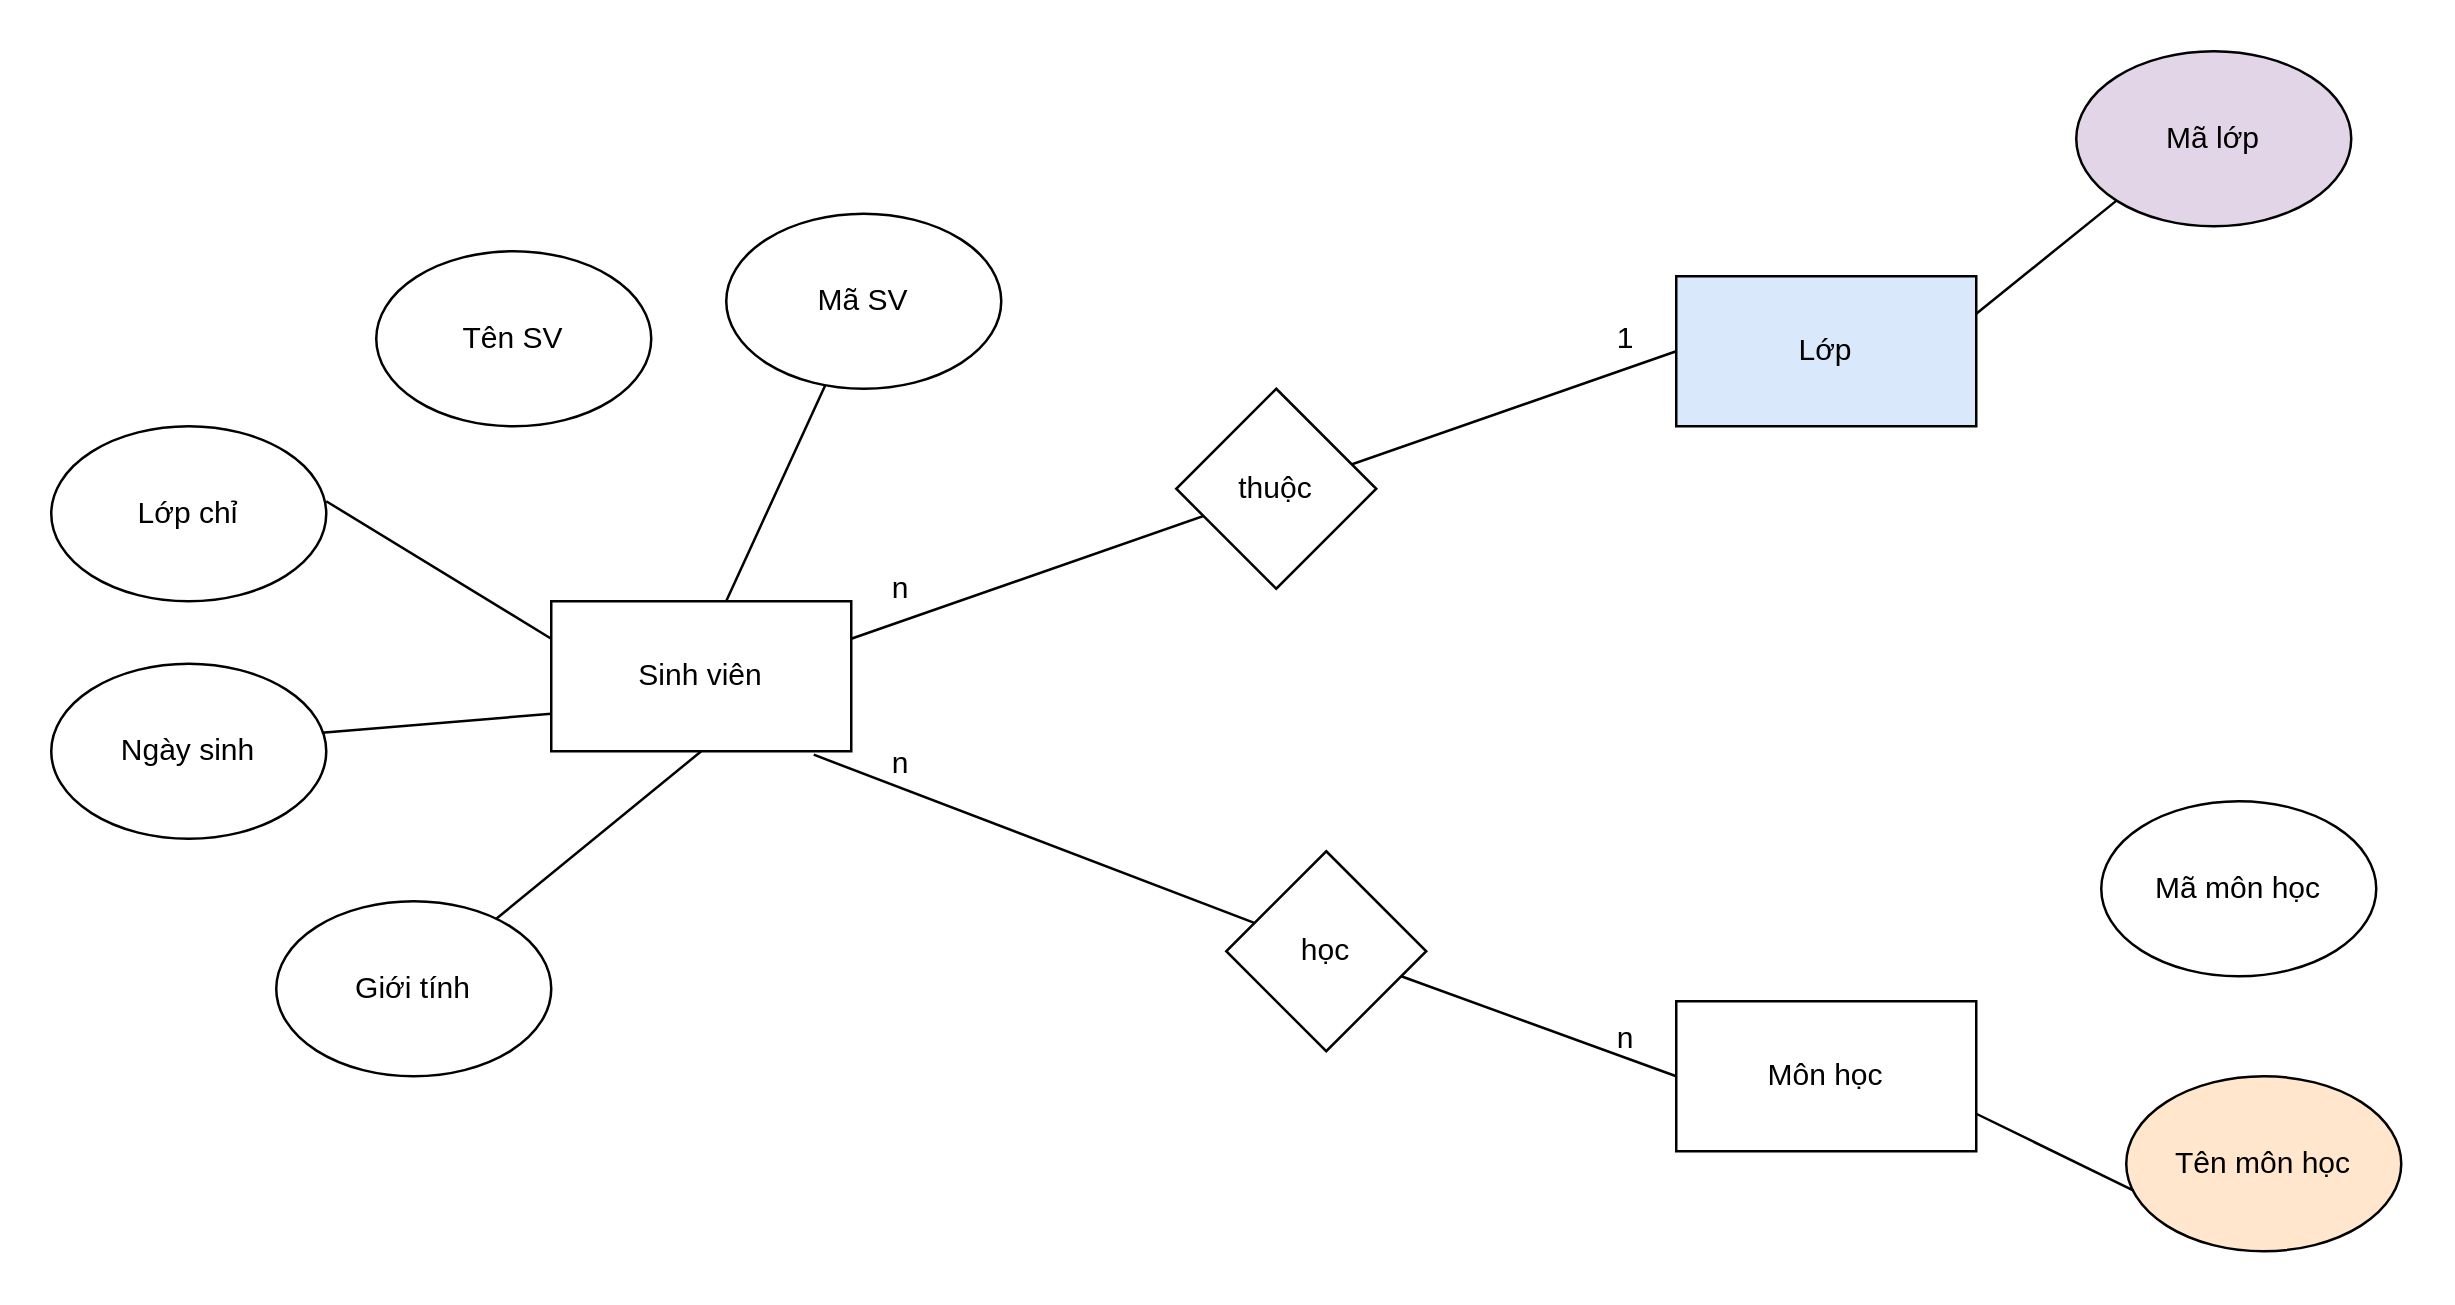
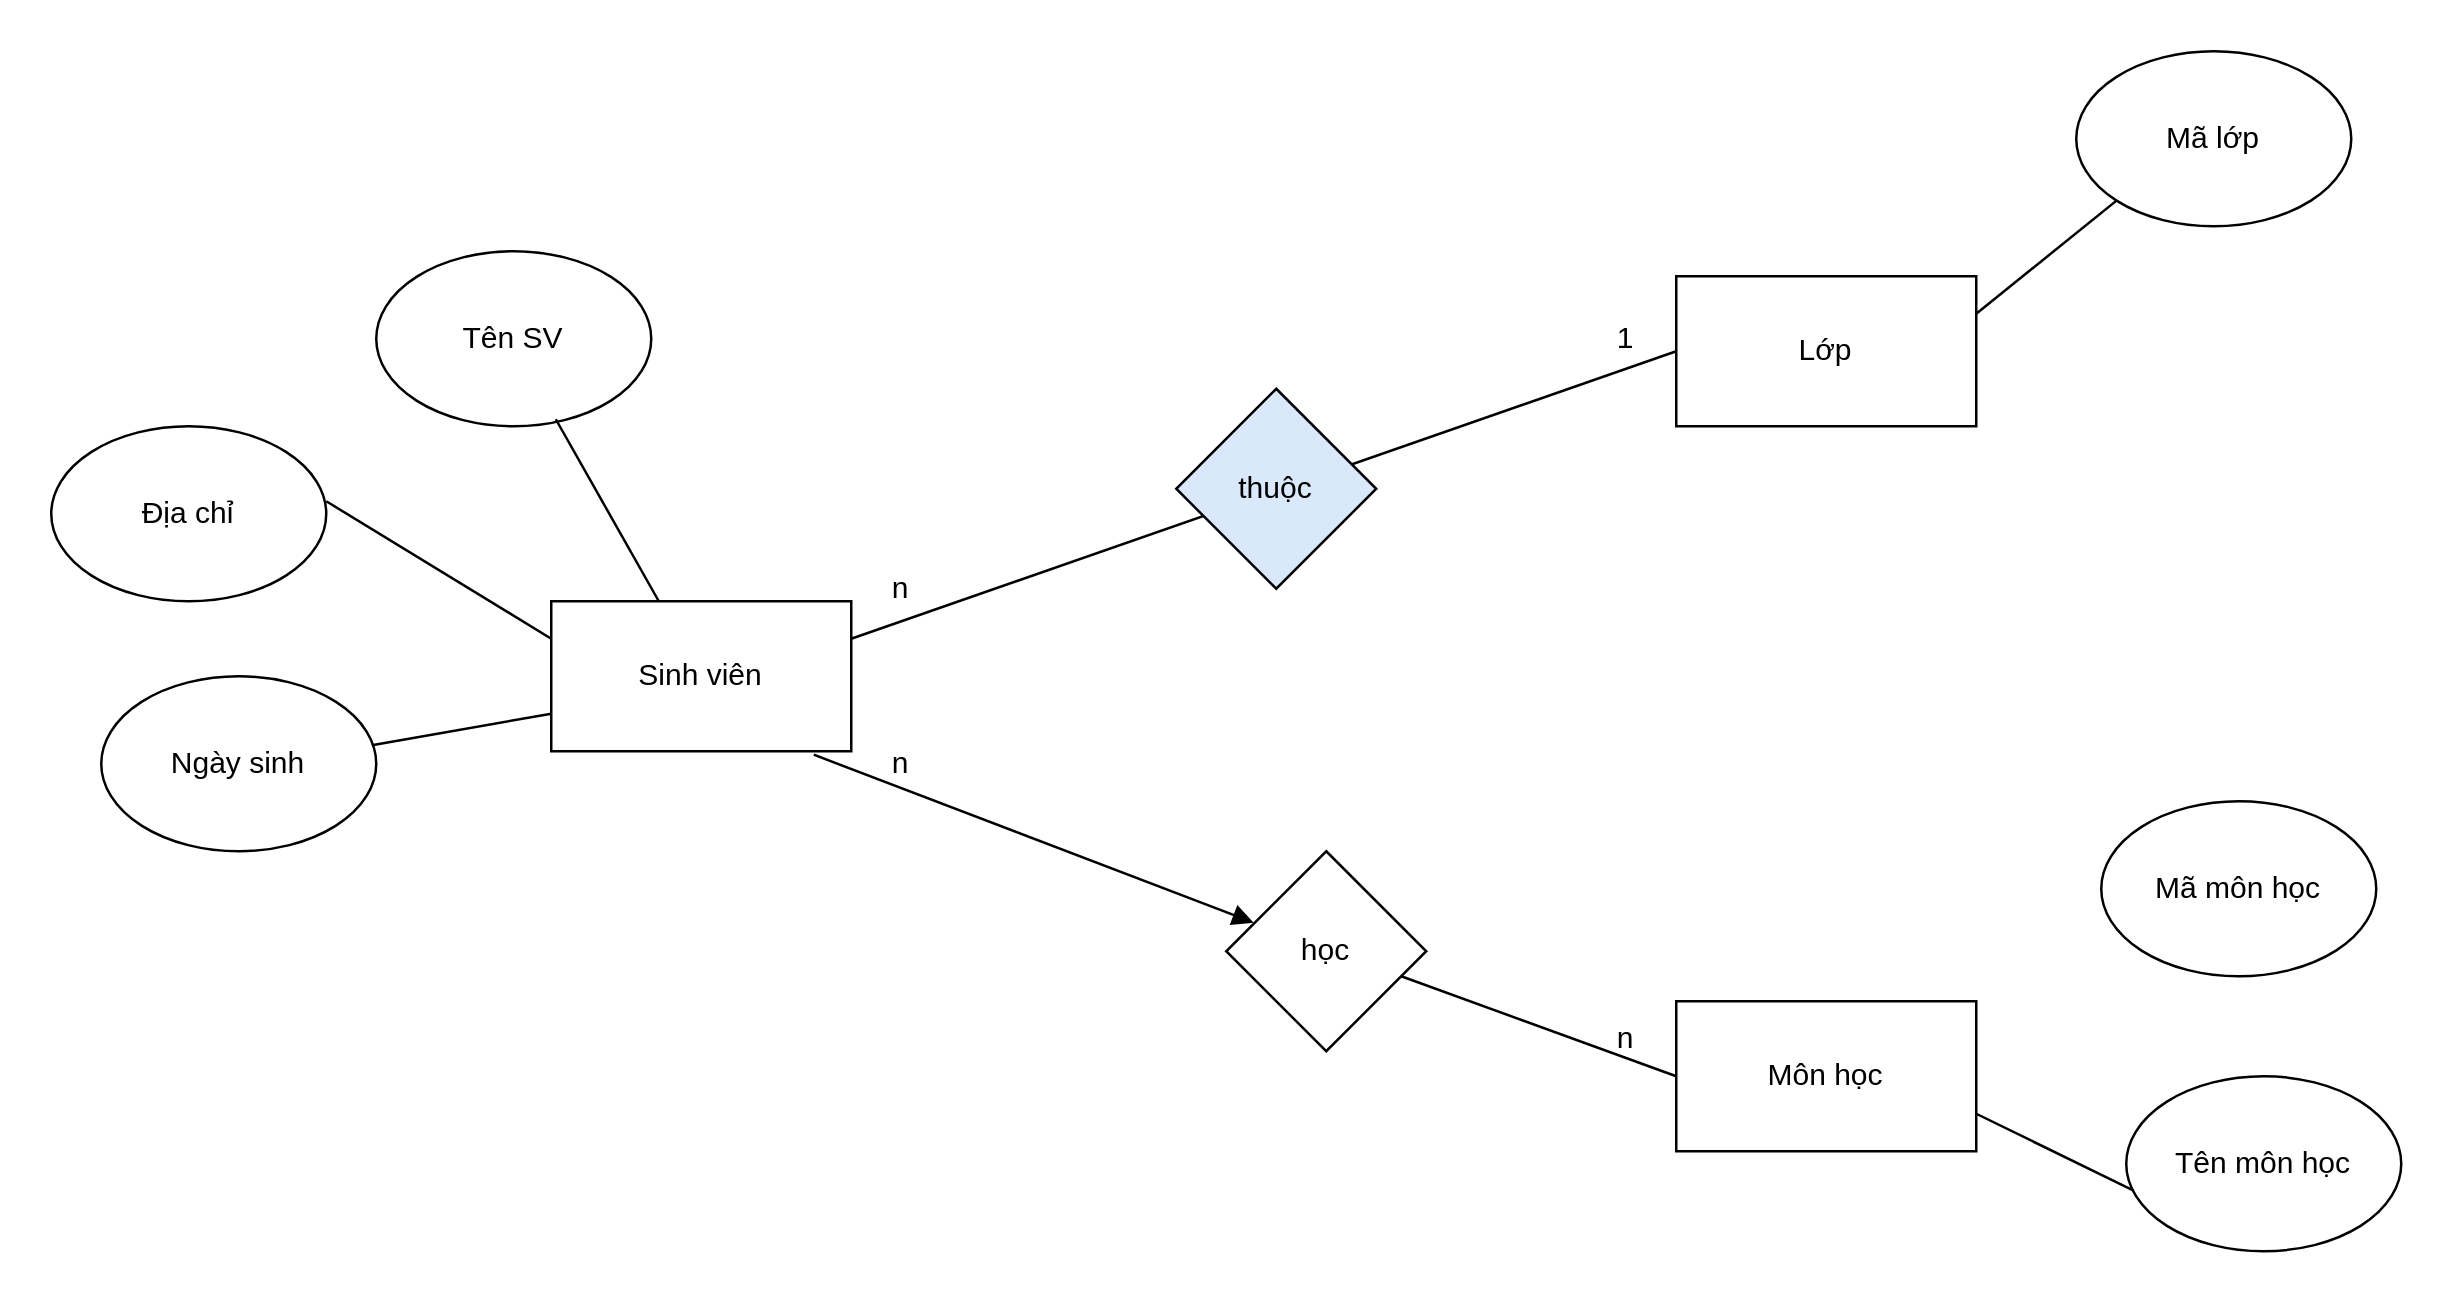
node "Mã lớp": fillcolor #e1d5e7 -> #ffffff
node "Mã SV": removed
node "Lớp": fillcolor #dae8fc -> #ffffff
node "thuộc": fillcolor #ffffff -> #dae8fc
edge "Mã SV" -- "Sinh viên": removed
edge "Tên SV" -- "Sinh viên": added
node "Lớp chỉ": label "Lớp chỉ" -> "Địa chỉ"
node "Ngày sinh": moved (189, 751) -> (239, 764)
edge "Sinh viên" -- "Giới tính": removed
edge "Sinh viên" -- "học": arrowhead none -> block
node "Giới tính": removed
node "Tên môn học": fillcolor #ffe6cc -> #ffffff
